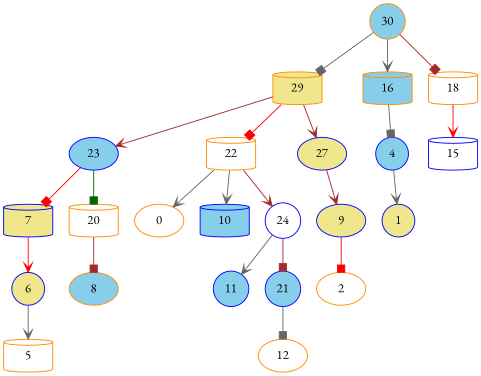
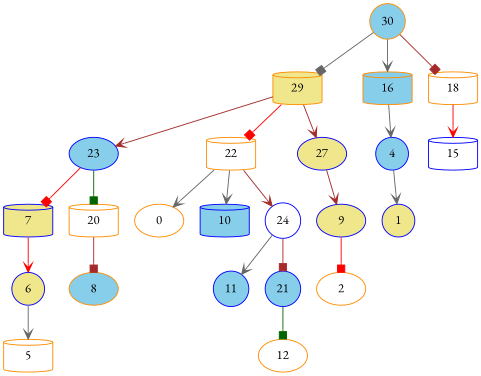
edge "16" -> "4": arrowhead box -> vee
edge "21" -> "12": color gray40 -> darkgreen
